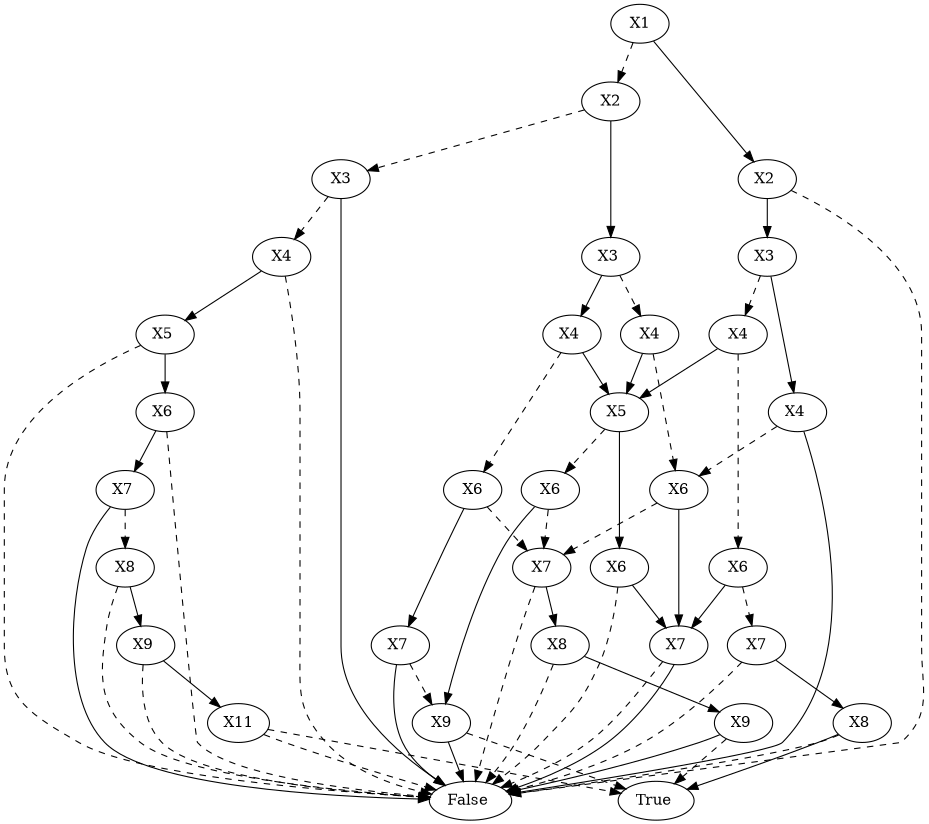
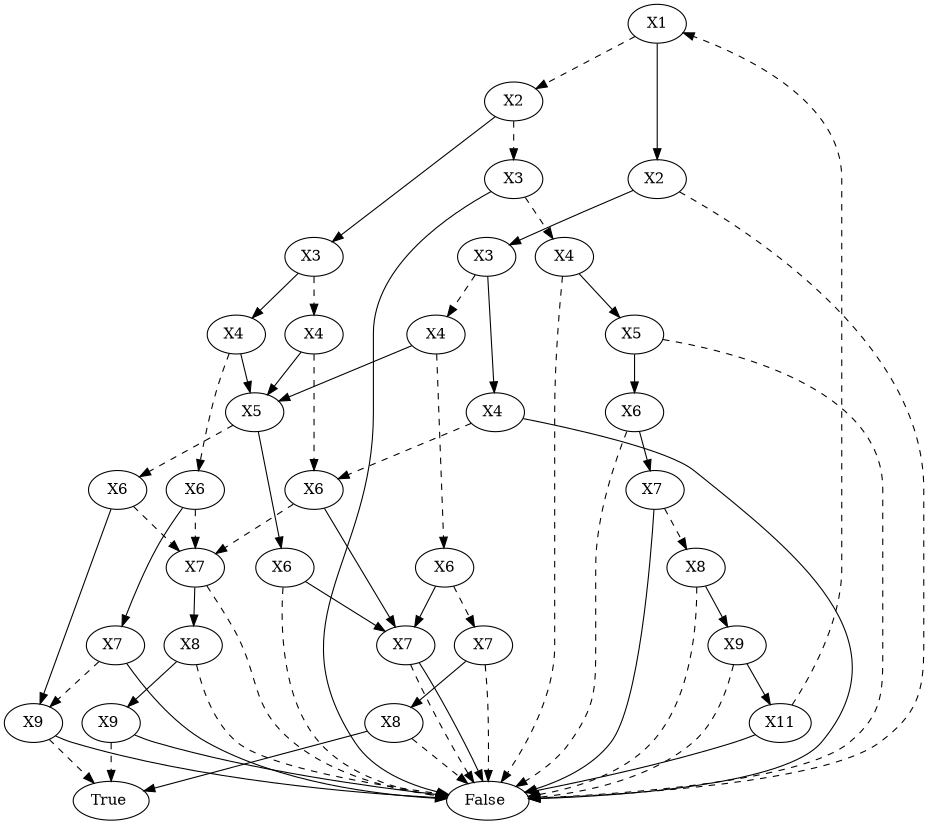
edge "X11" -> "False": style dashed -> solid
edge "X11" -> "True": now "X11" -> "X1"
